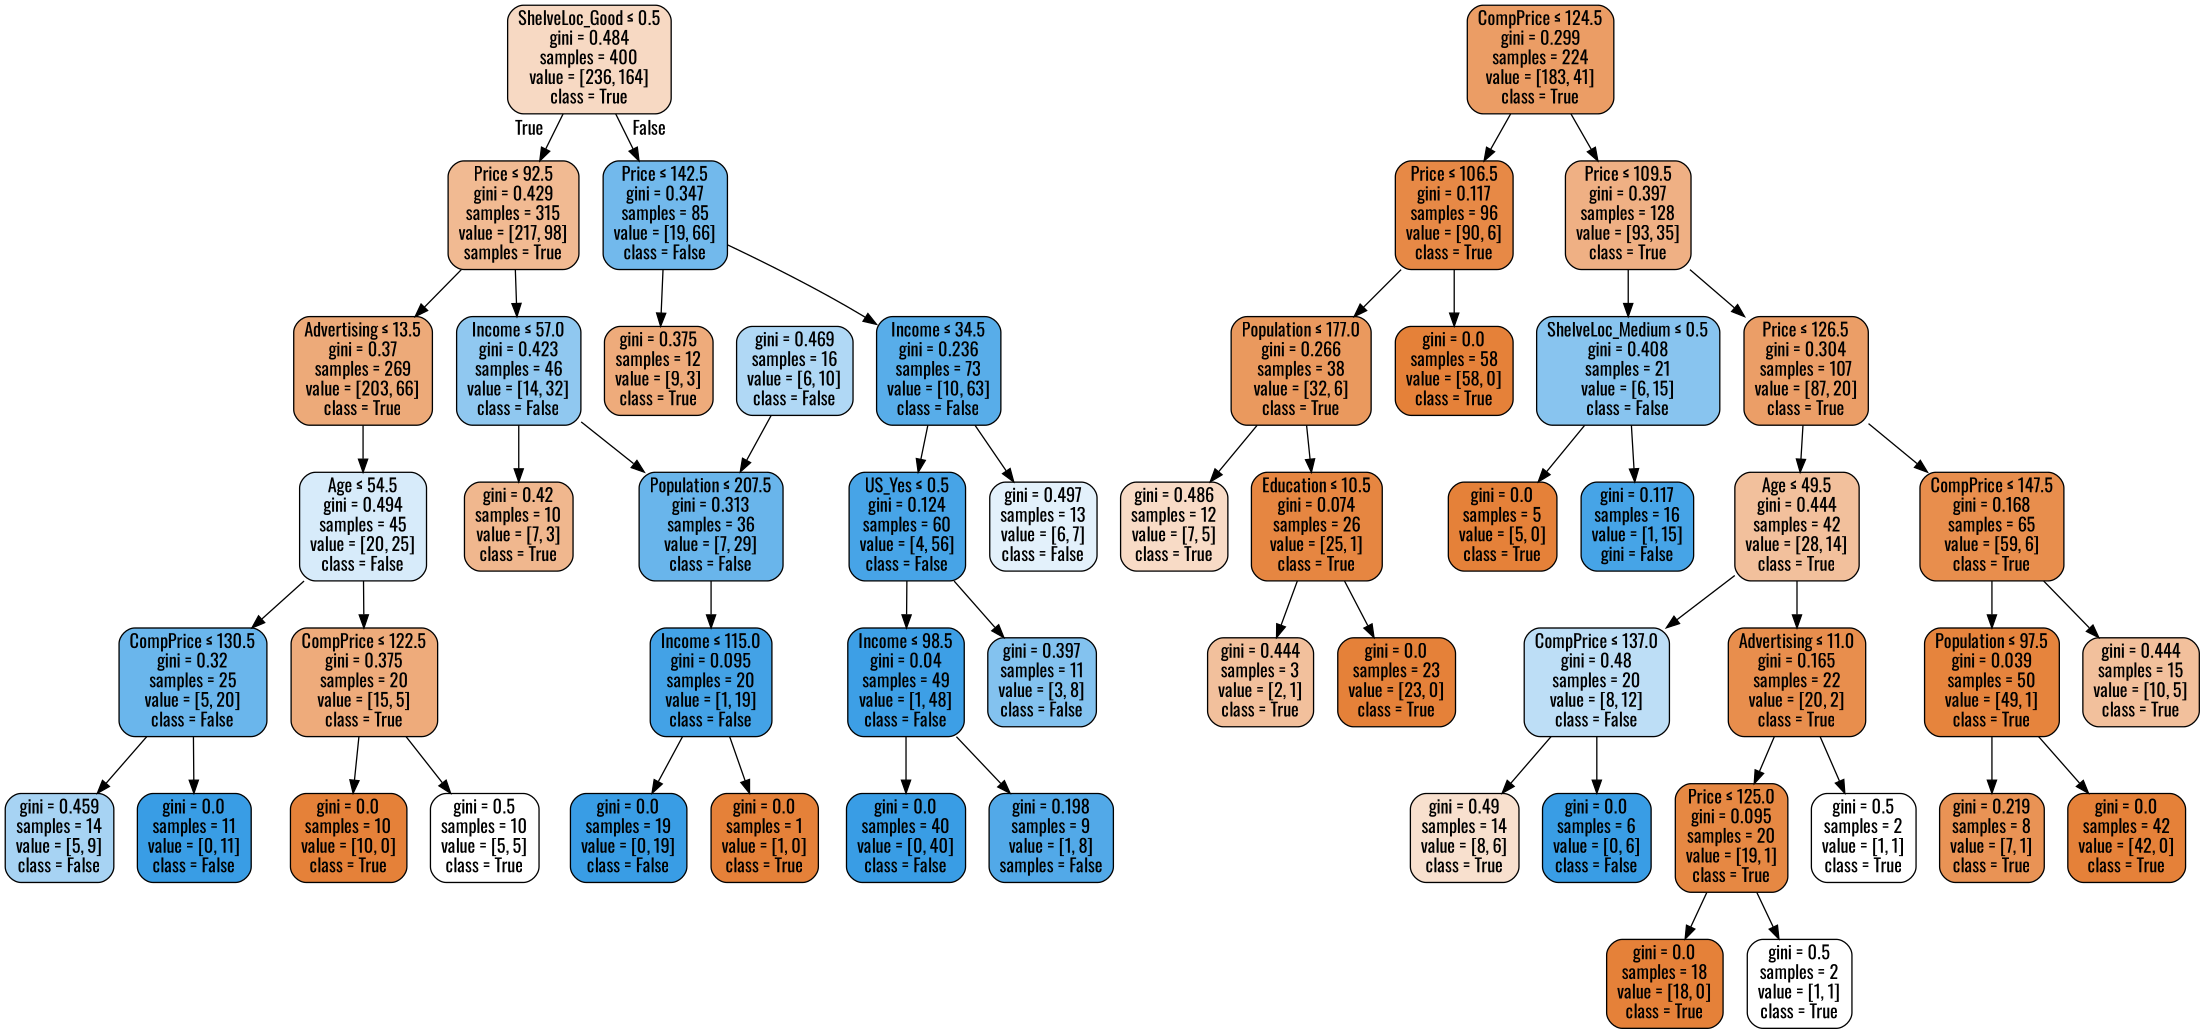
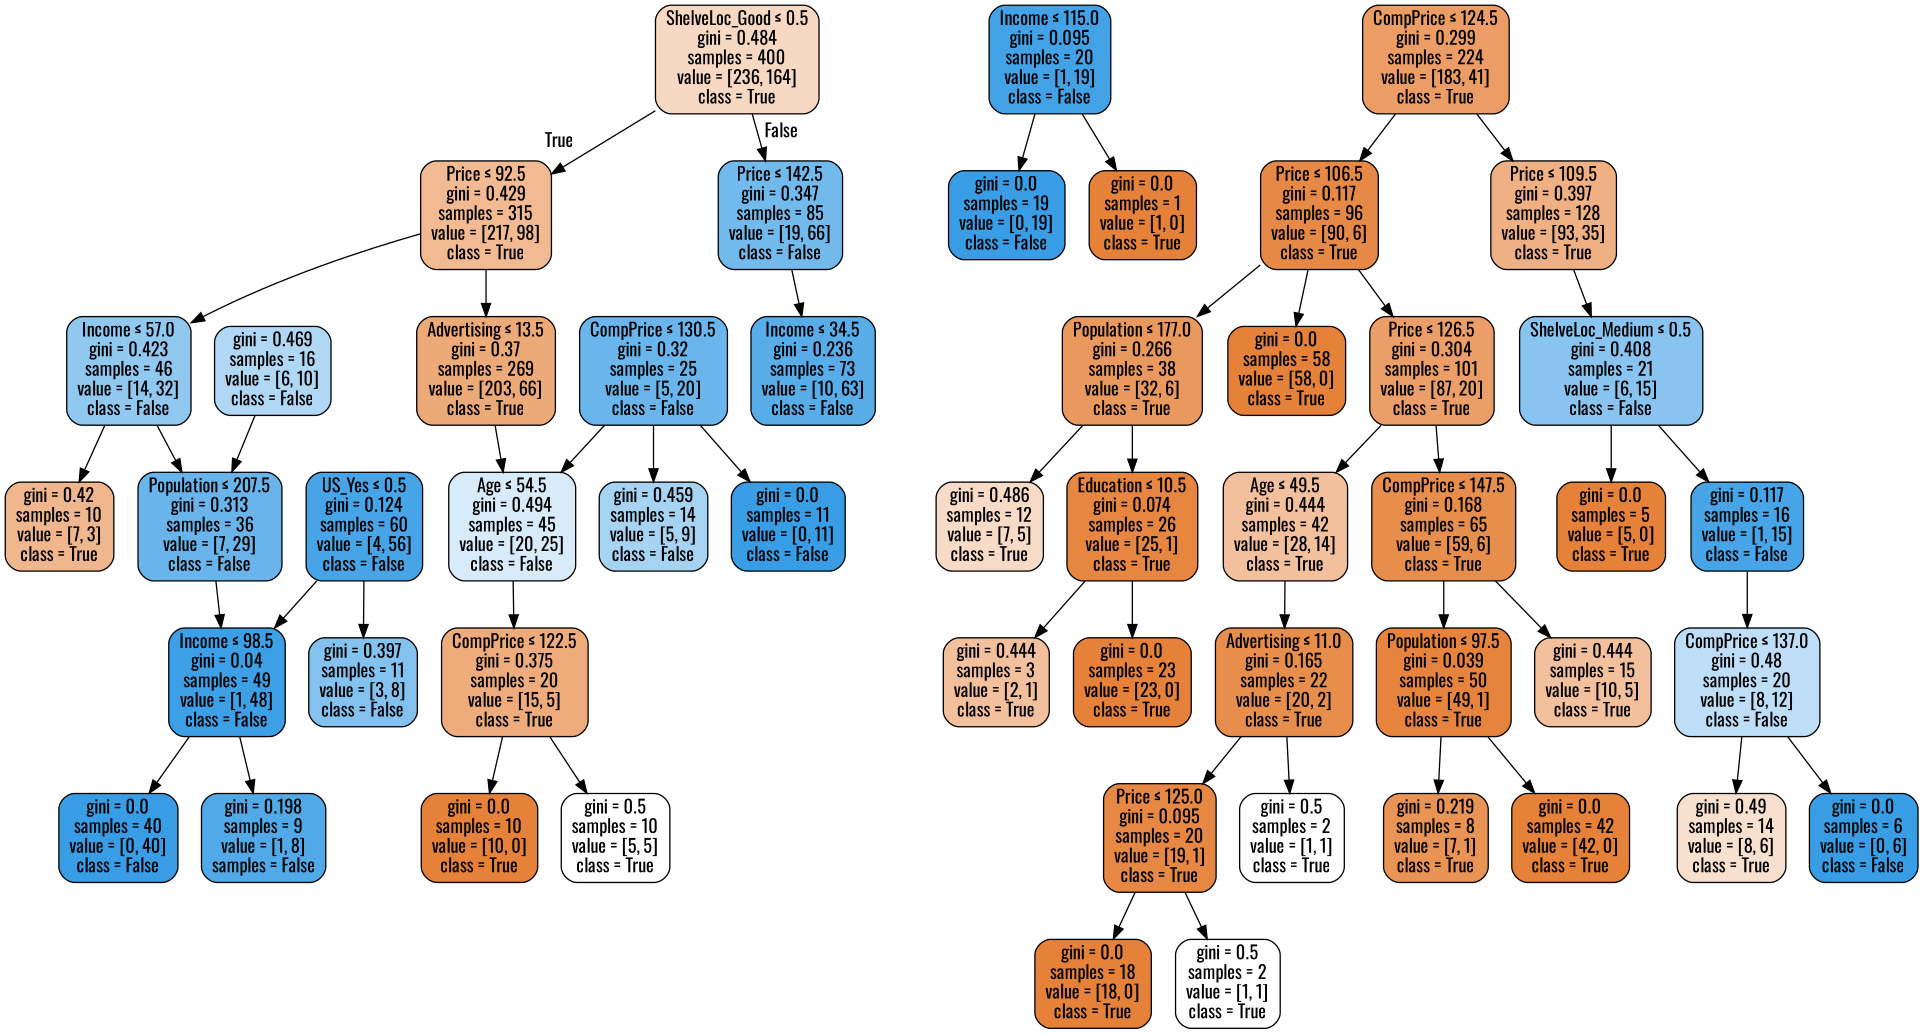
node "Price ≤ 92.5": text "samples = True" -> "class = True"
edge "Price ≤ 109.5" -> "Price ≤ 126.5": now "Price ≤ 106.5" -> "Price ≤ 126.5"
node "Price ≤ 126.5": text "samples = 107" -> "samples = 101"
node "gini = 0.375": removed
edge "Income ≤ 34.5" -> "US_Yes ≤ 0.5": removed
node "gini = 0.497": removed
node "gini = 0.117": text "gini = False" -> "class = False"
edge "Population ≤ 207.5" -> "Income ≤ 115.0": now "Population ≤ 207.5" -> "Income ≤ 98.5"
edge "Age ≤ 49.5" -> "CompPrice ≤ 137.0": now "gini = 0.117" -> "CompPrice ≤ 137.0"
edge "Age ≤ 54.5" -> "CompPrice ≤ 130.5": reversed
